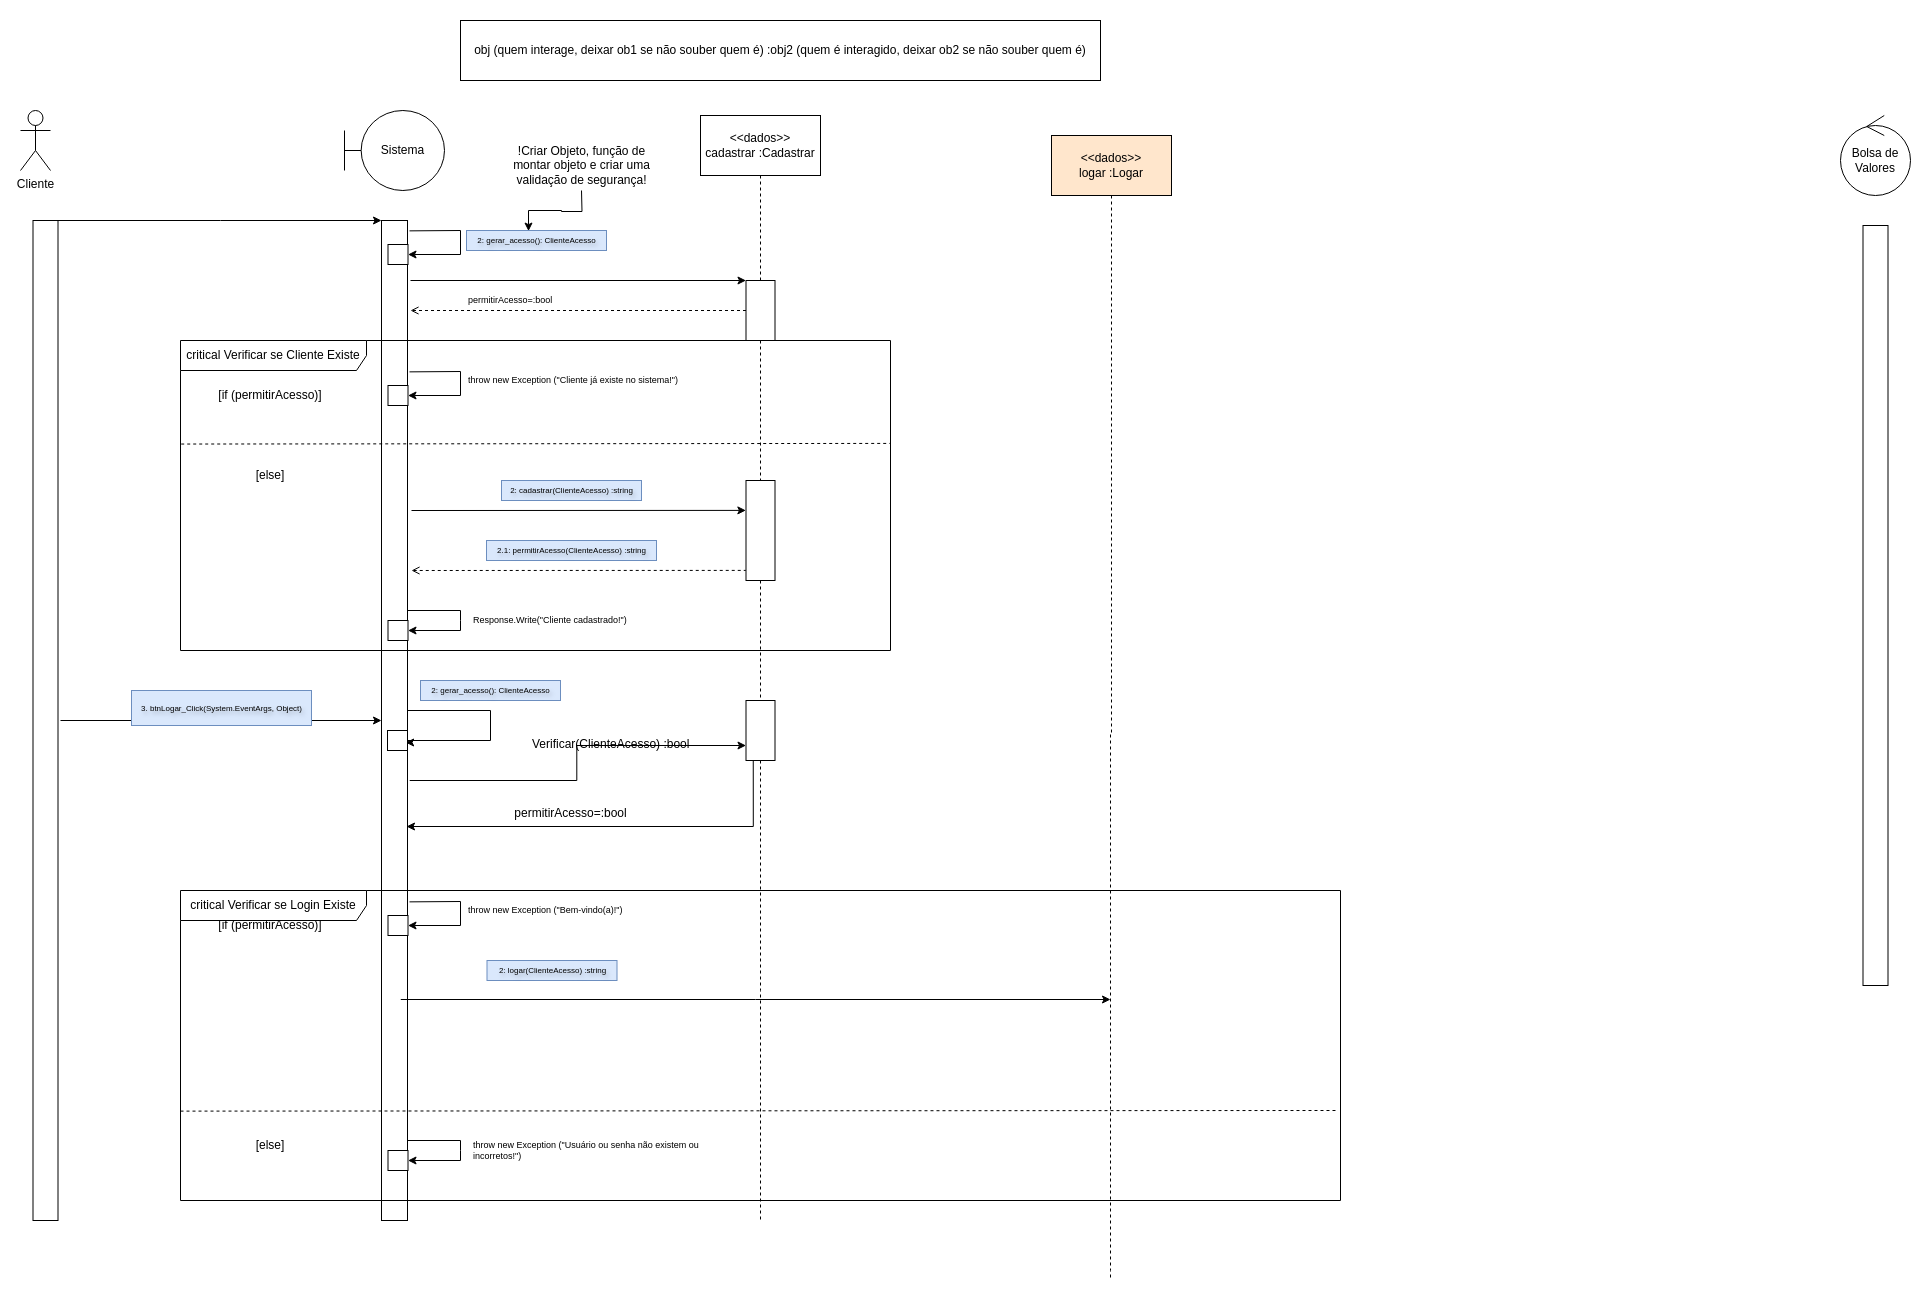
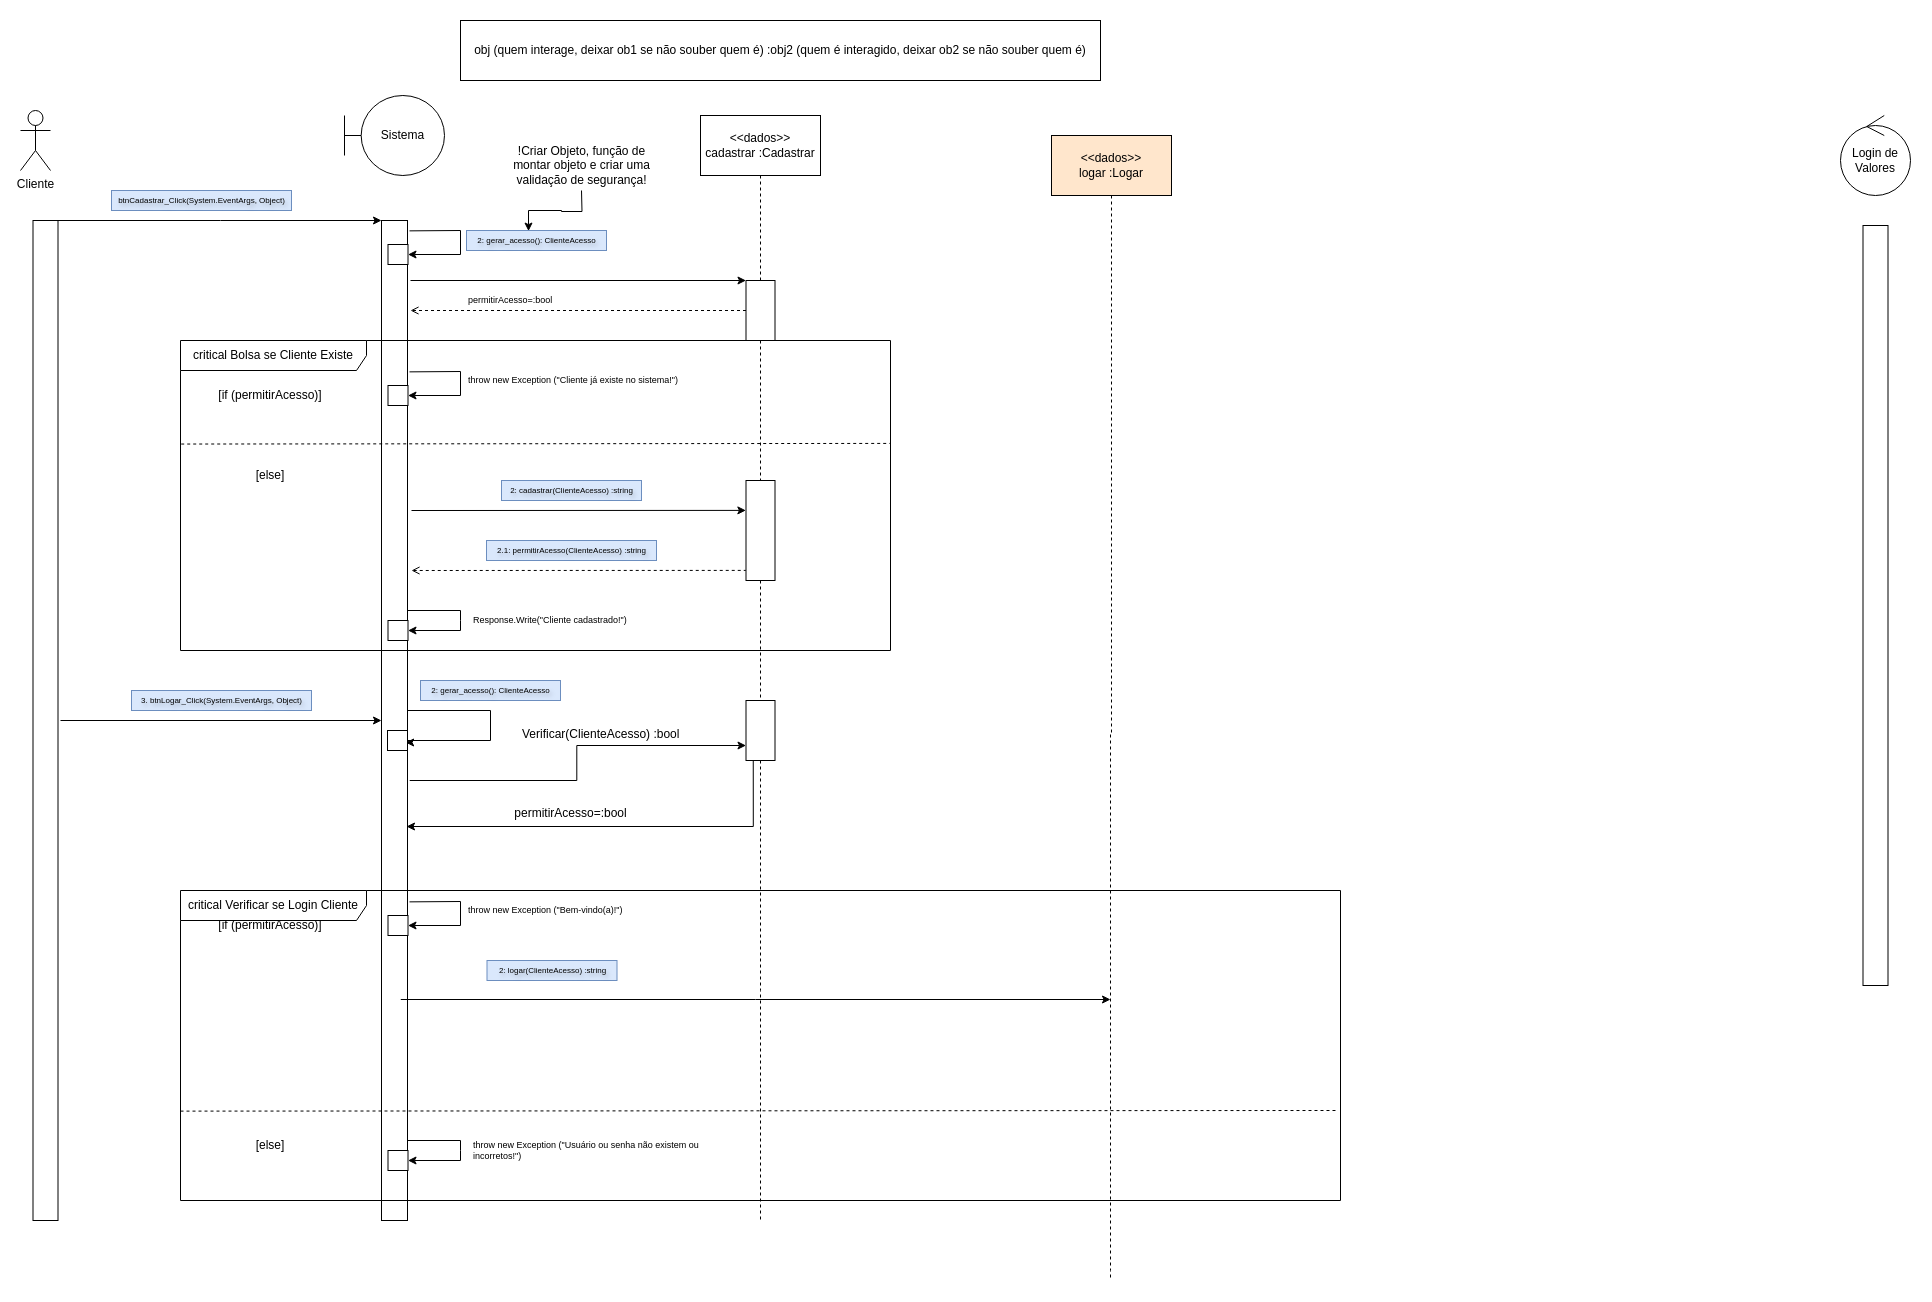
node "Sistema": moved (395, 151) -> (395, 136)
node "Bolsa de Valores": label "Bolsa de Valores" -> "Login de Valores"
node "btnCadastrar_Click(System.EventArgs, Object)": added
node "critical Verificar se Cliente Existe": label "critical Verificar se Cliente Existe" -> "critical Bolsa se Cliente Existe"
node "3. btnLogar_Click(System.EventArgs, Object)": size 180x35 -> 180x20
node "Verificar(ClienteAcesso) :bool": moved (631, 751) -> (621, 741)
node "critical Verificar se Login Existe": label "critical Verificar se Login Existe" -> "critical Verificar se Login Cliente"
